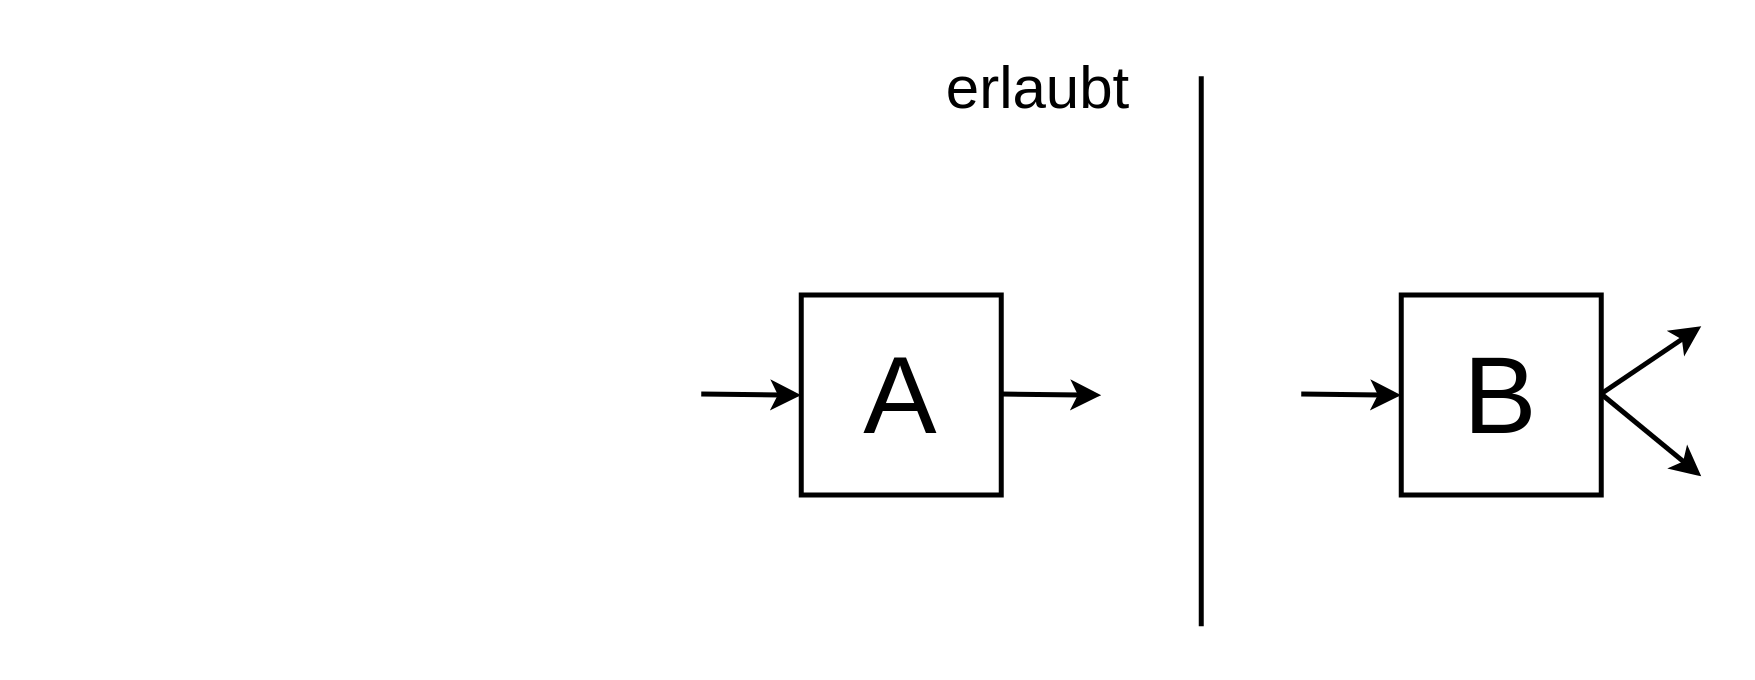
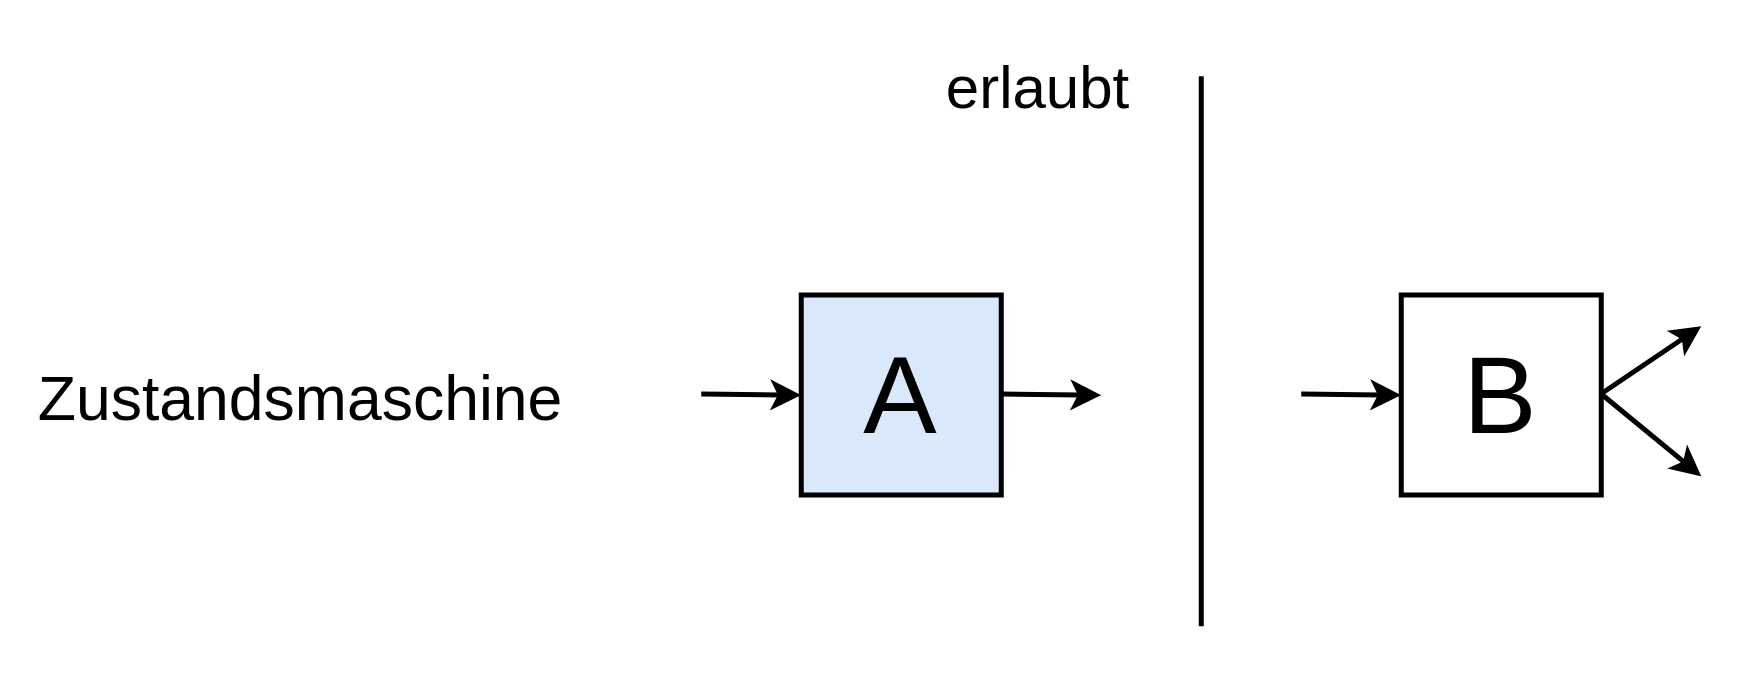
node "Zustandsmaschine": added
node "A": fillcolor #ffffff -> #dae8fc
